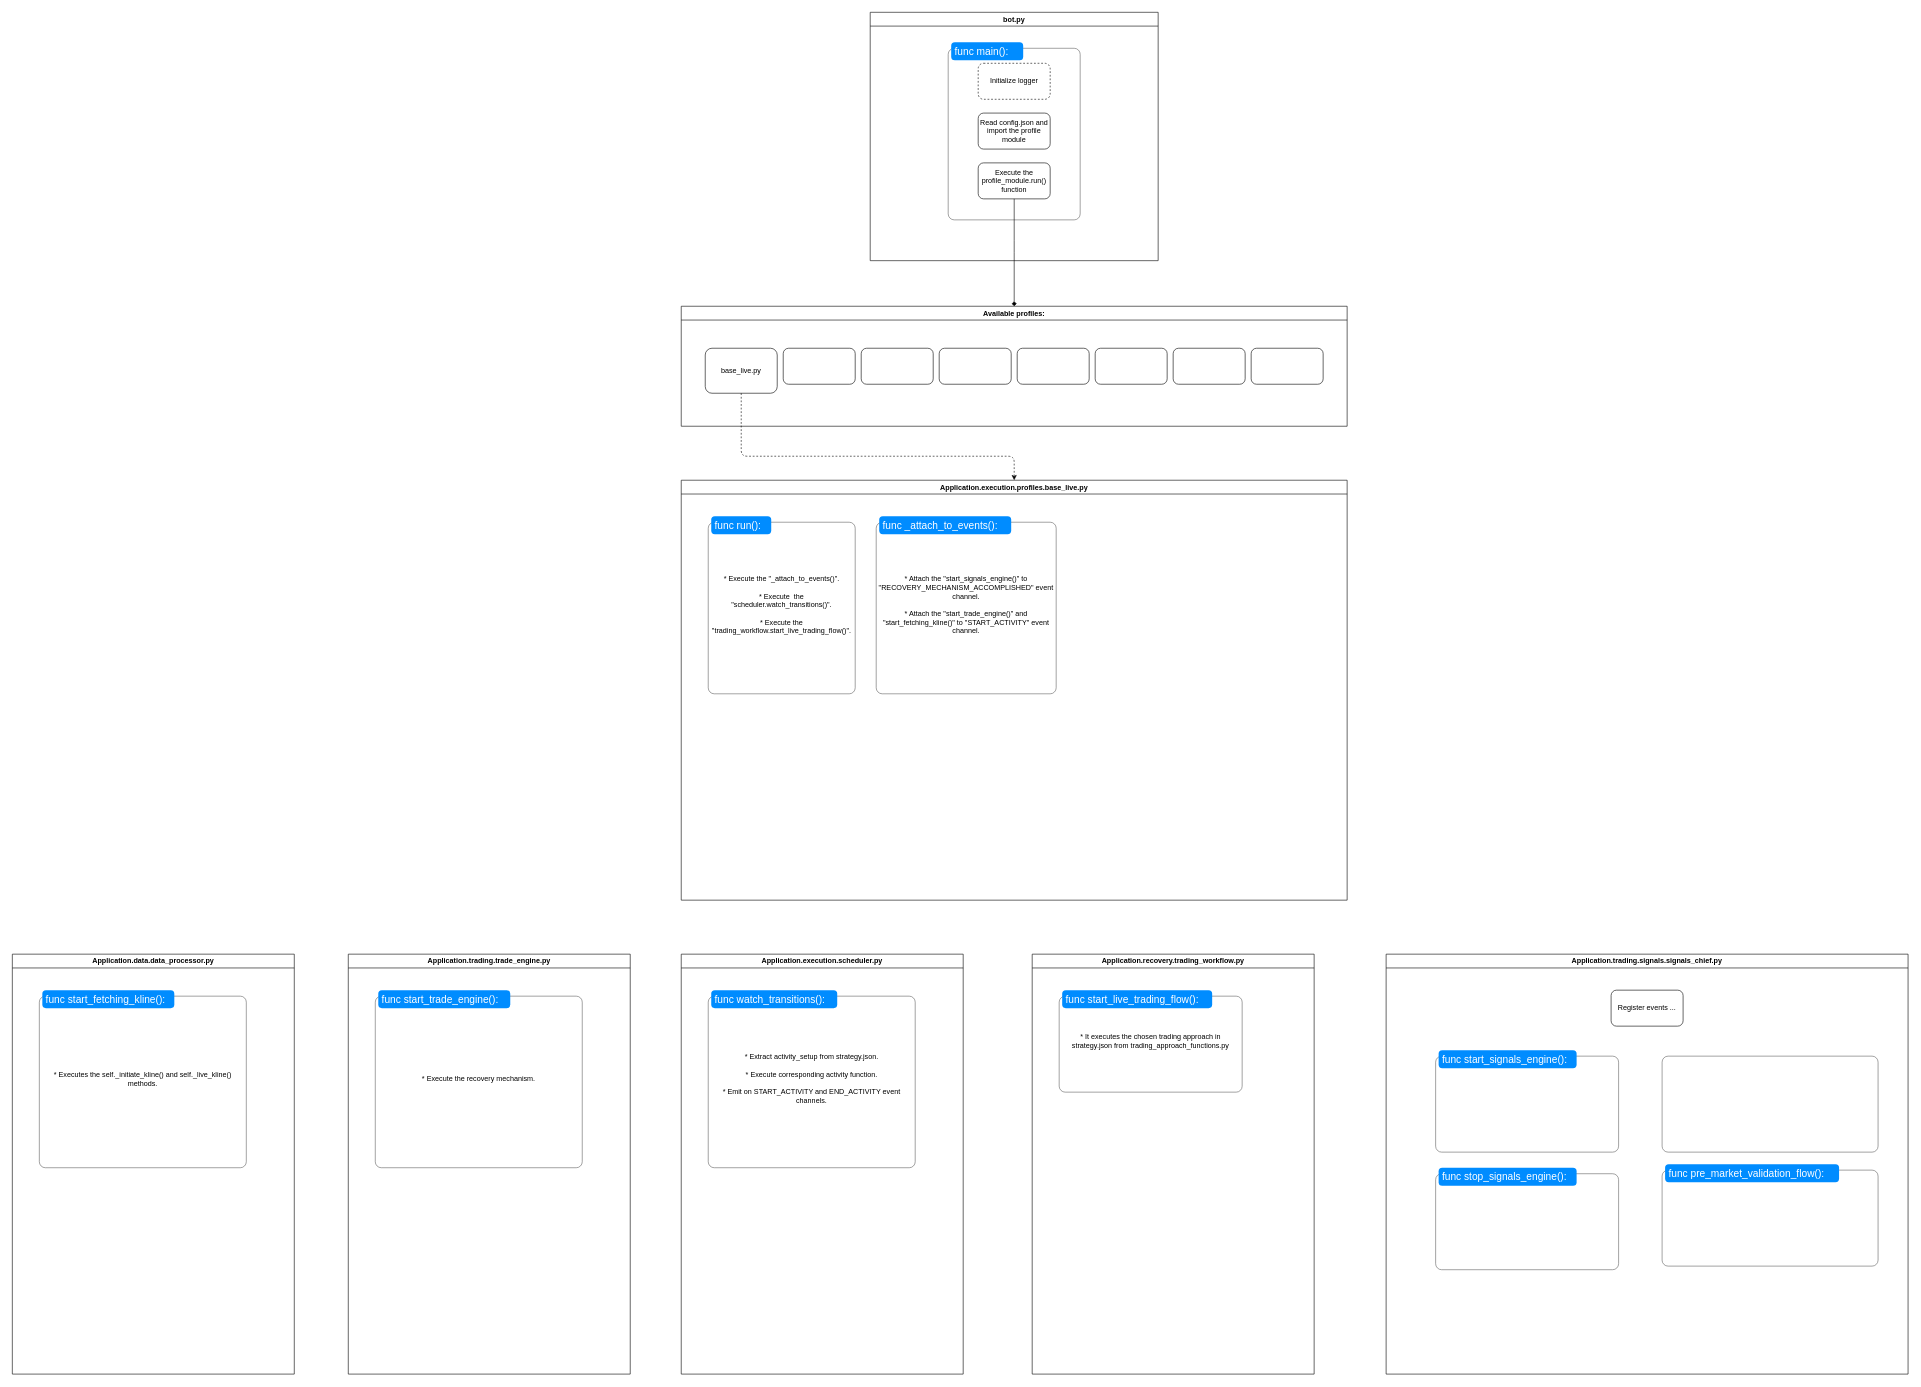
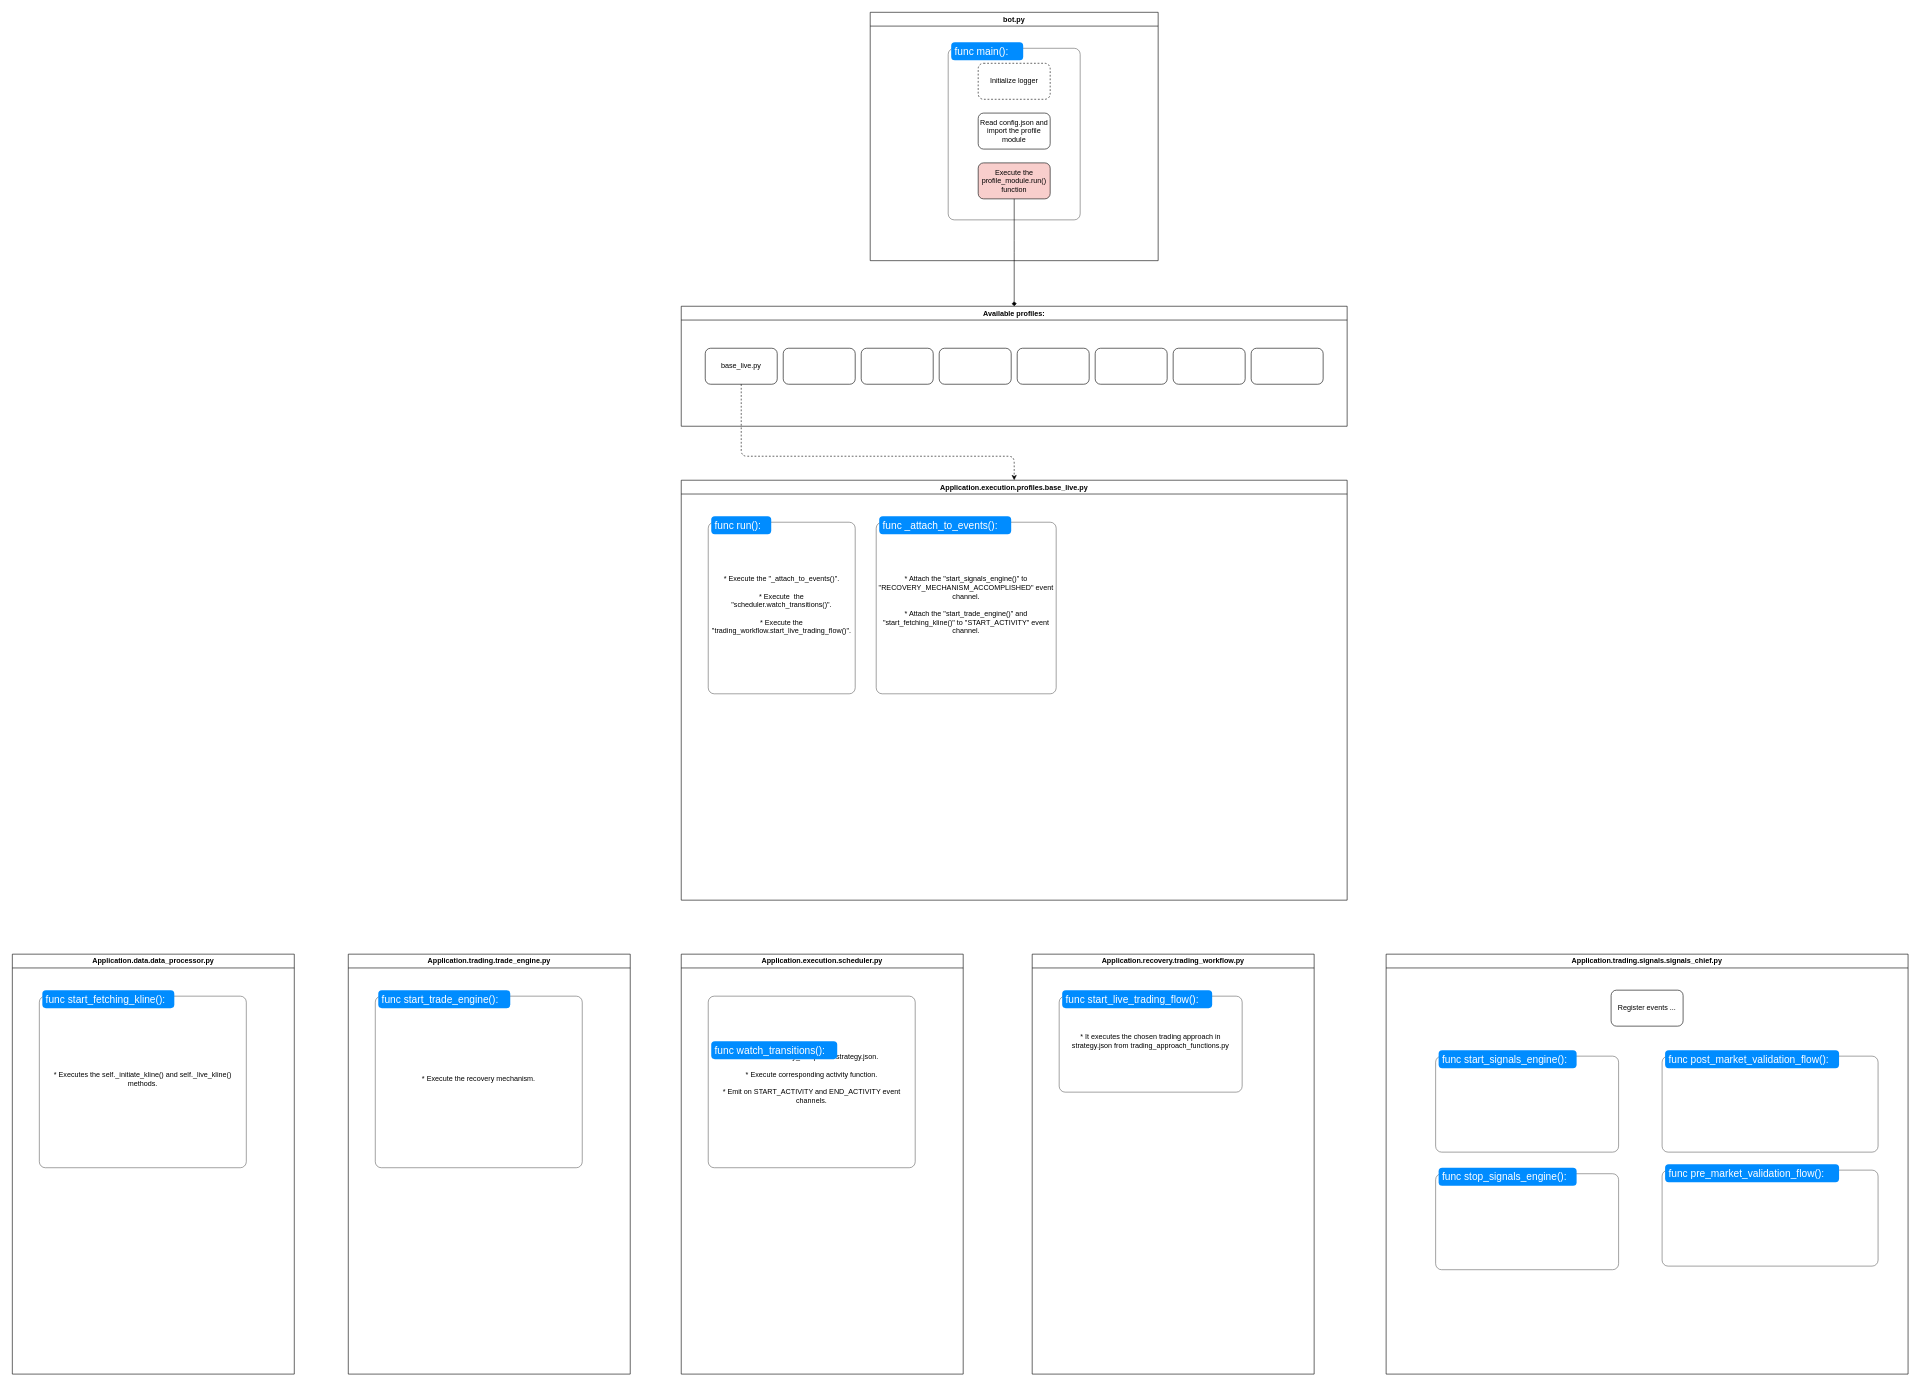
node "Execute the profile_module.run() function": fillcolor #ffffff -> #f8cecc
node "base_live.py": size 72x45 -> 72x36
node "func watch_transitions():": moved (774, 999) -> (774, 1050)
node "func post_market_validation_flow():": added
